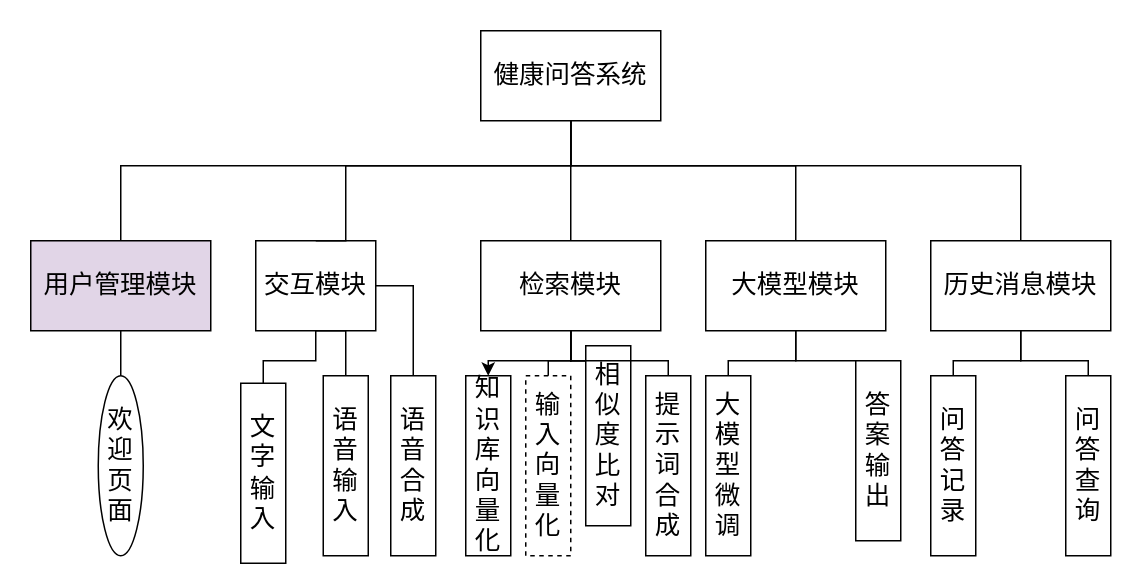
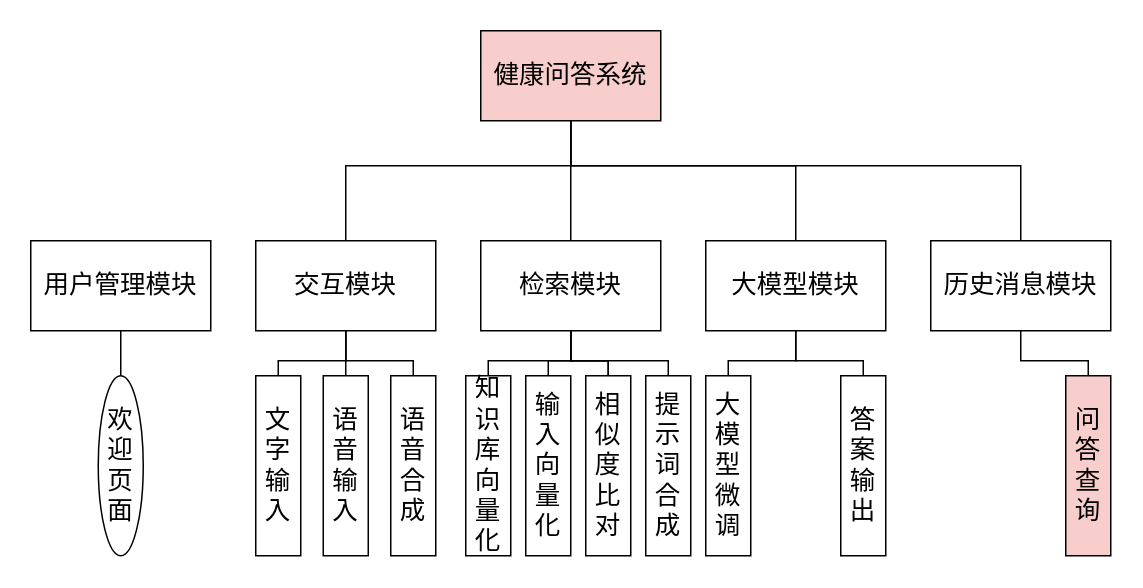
node "健康问答系统": fillcolor #ffffff -> #f8cecc
edge "健康问答系统" -- "用户管理模块": removed
node "用户管理模块": fillcolor #e1d5e7 -> #ffffff
node "交互模块": size 120x90 -> 180x90
edge "检索模块" -> "知识库向量化": arrowhead classic -> none
edge "历史消息模块" -- "问答记录": removed
node "相似度比对": moved (608, 436) -> (608, 466)
node "答案输出": moved (878, 451) -> (863, 466)
node "输入向量化": style dashed -> solid
node "问答记录": removed
node "问答查询": fillcolor #ffffff -> #f8cecc
node "文字输入": moved (263, 473) -> (278, 466)
